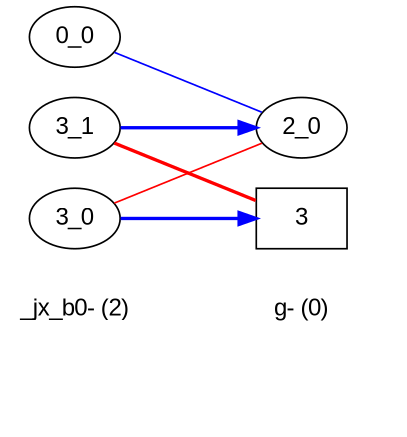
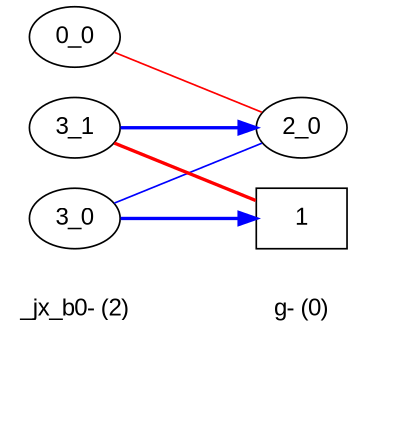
edge "0_0" -- "2_0": color blue -> red
edge "2_0" -- "3_0": color red -> blue
node "3": label "3" -> "1"
